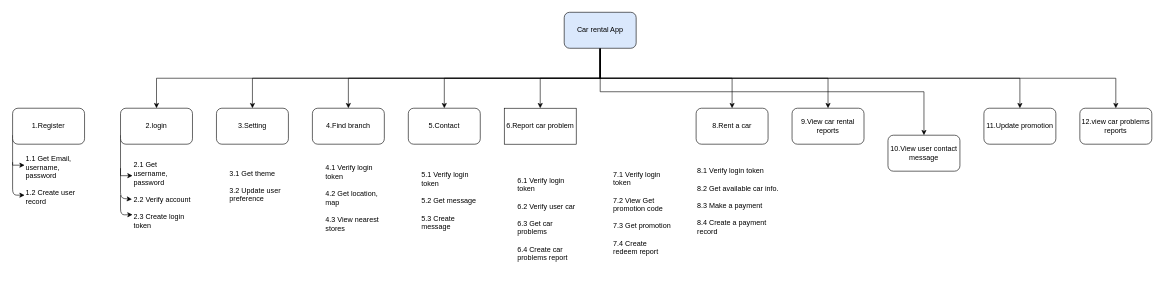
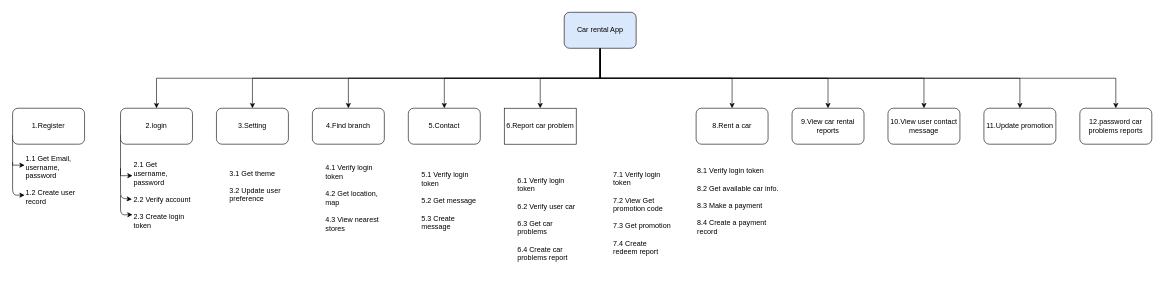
node "12.view car problems reports": label "12.view car problems reports" -> "12.password car problems reports"
node "10.View user contact message": moved (924, 153) -> (924, 126)
